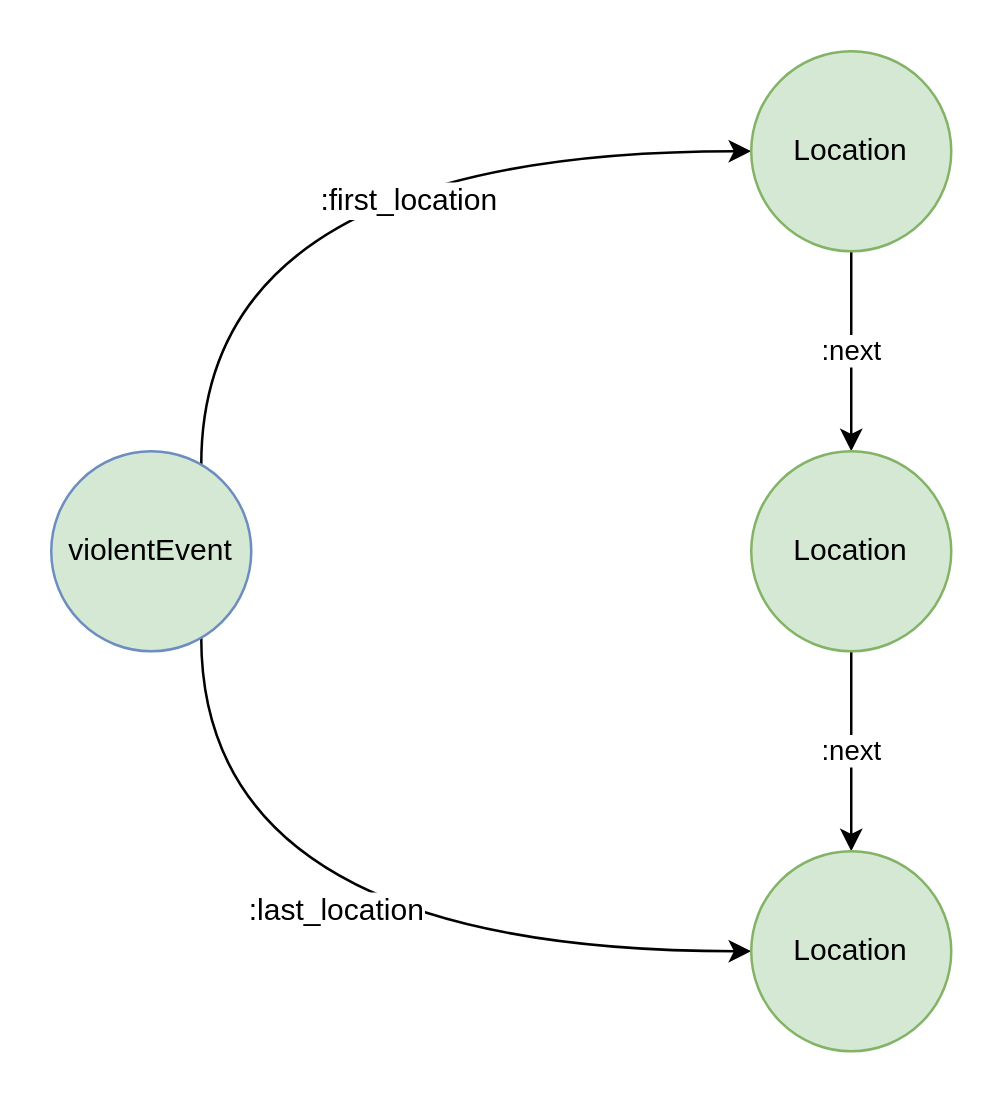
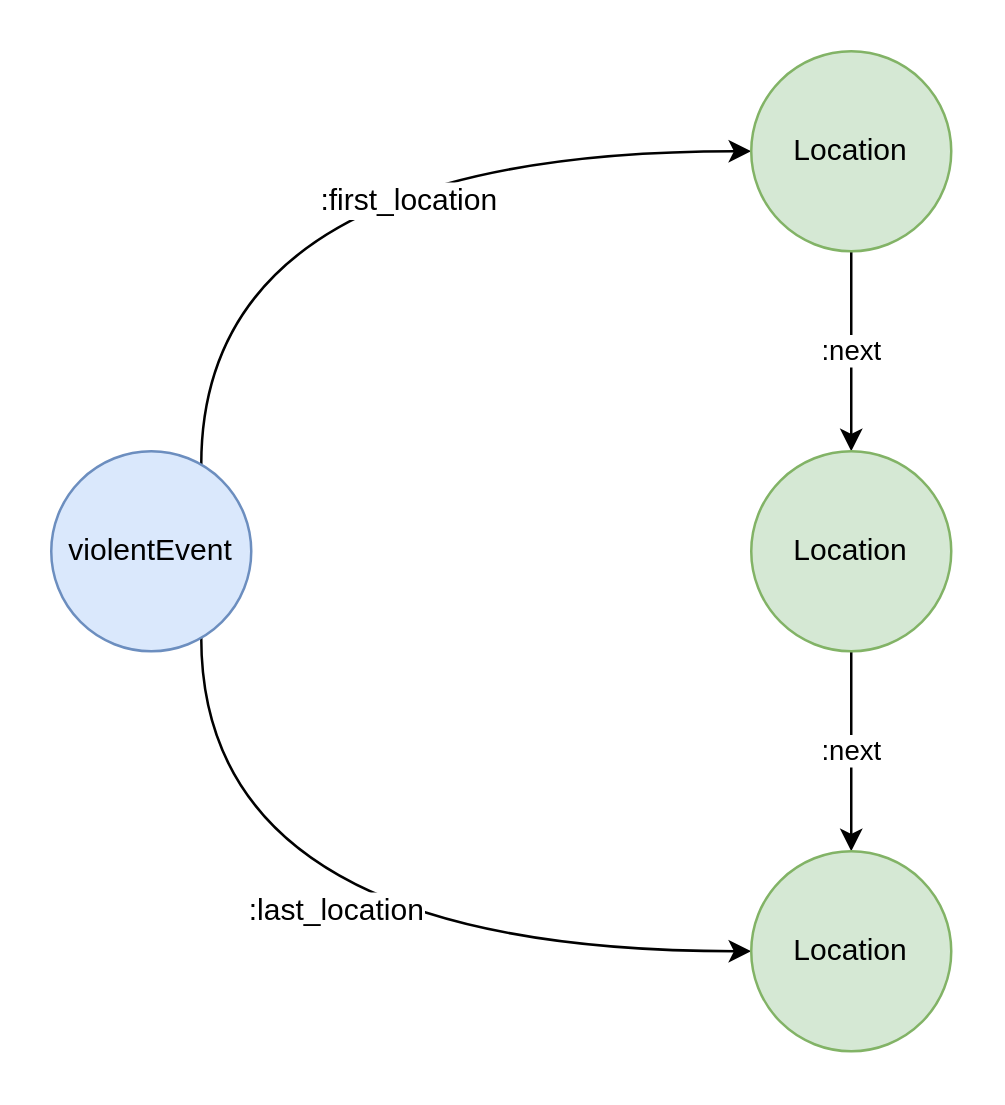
node "violentEvent": fillcolor #d5e8d4 -> #dae8fc
